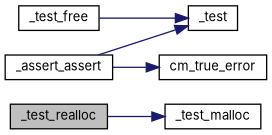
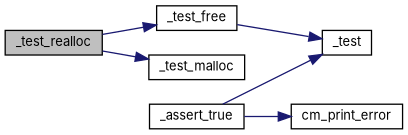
edge "_test_realloc" -> "_test_free": added
node "_assert_assert": label "_assert_assert" -> "_assert_true"
node "cm_true_error": label "cm_true_error" -> "cm_print_error"
